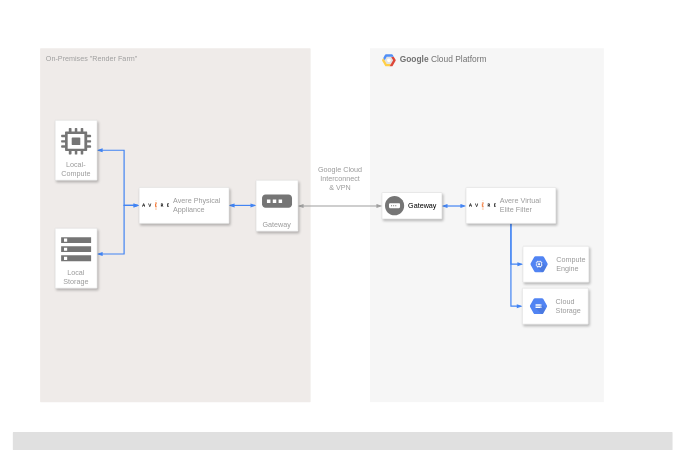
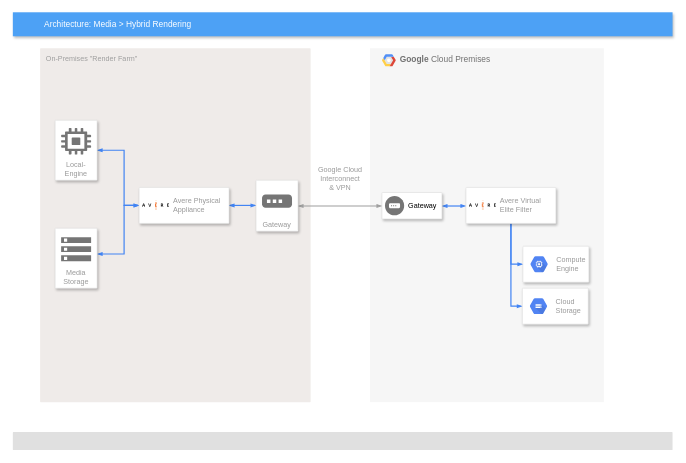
node "Architecture: Media > Hybrid Rendering": added
node "Google Cloud Platform": label "Google Cloud Platform" -> "Google Cloud Premises"
node "Local-Compute": label "Local-Compute" -> "Local-Engine"
node "Local Storage": label "Local Storage" -> "Media Storage"
